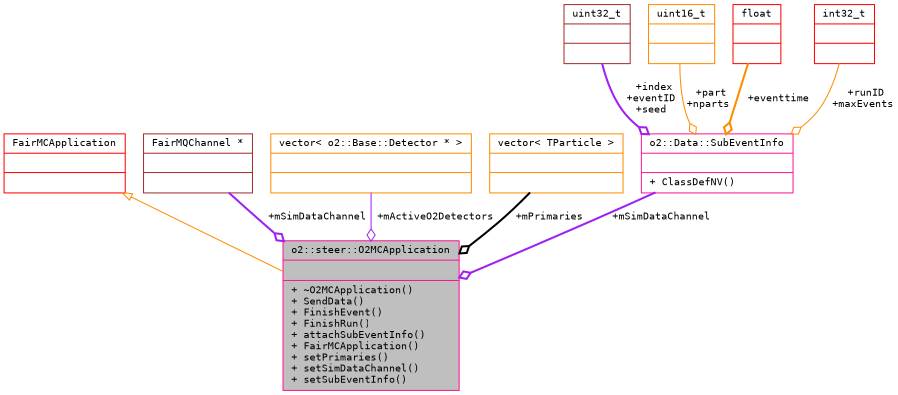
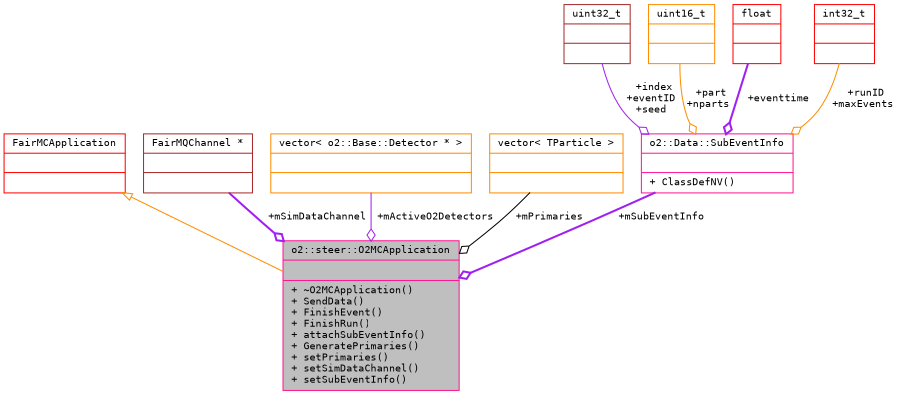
edge "float" -> "o2::Data::SubEventInfo": color darkorange -> purple
edge "uint32_t" -> "o2::Data::SubEventInfo": style bold -> solid
edge "o2::Data::SubEventInfo" -> "o2::steer::O2MCApplication": label " +mSimDataChannel" -> " +mSubEventInfo"
edge "vector< TParticle >" -> "o2::steer::O2MCApplication": style bold -> solid
node "o2::steer::O2MCApplication": text "+ FairMCApplication()" -> "+ GeneratePrimaries()"
